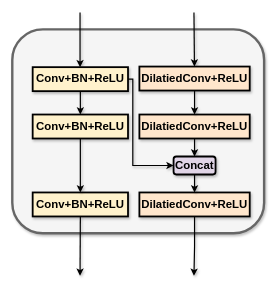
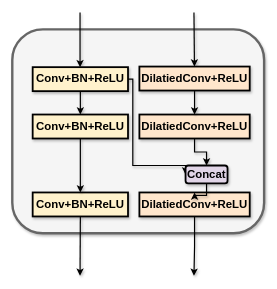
node "Concat": moved (195, 165) -> (207, 174)
